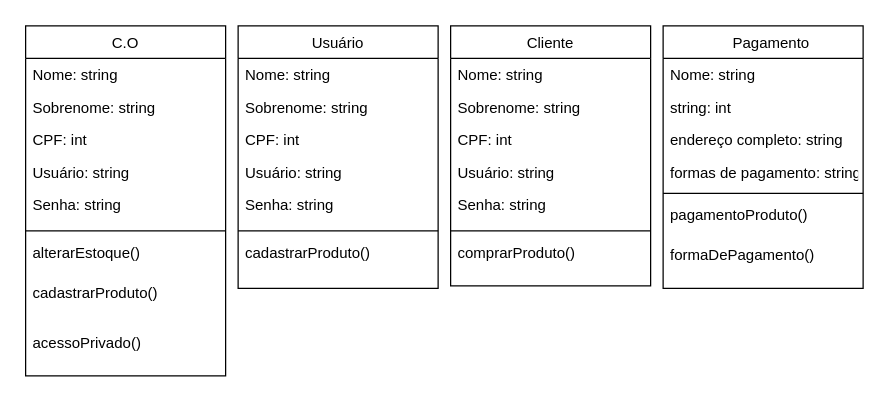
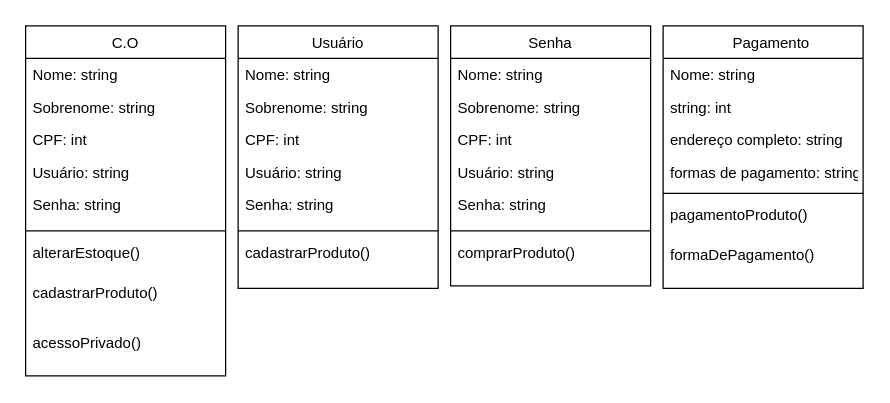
node "Cliente": label "Cliente" -> "Senha"
